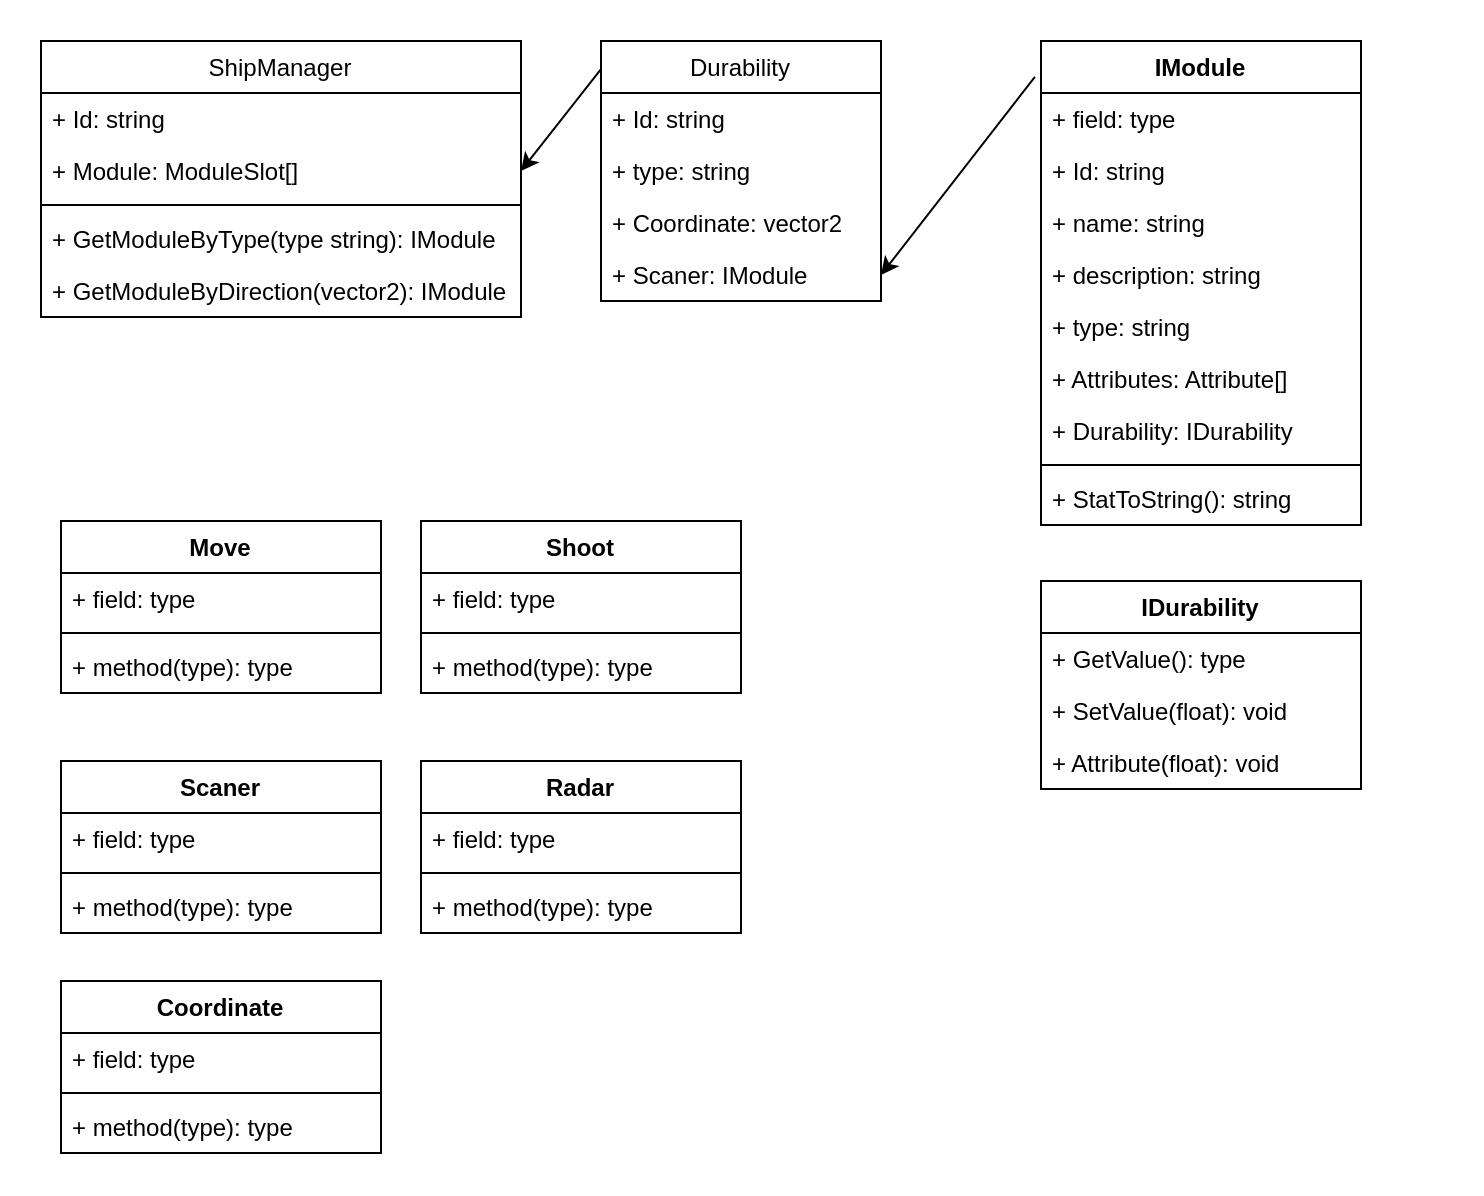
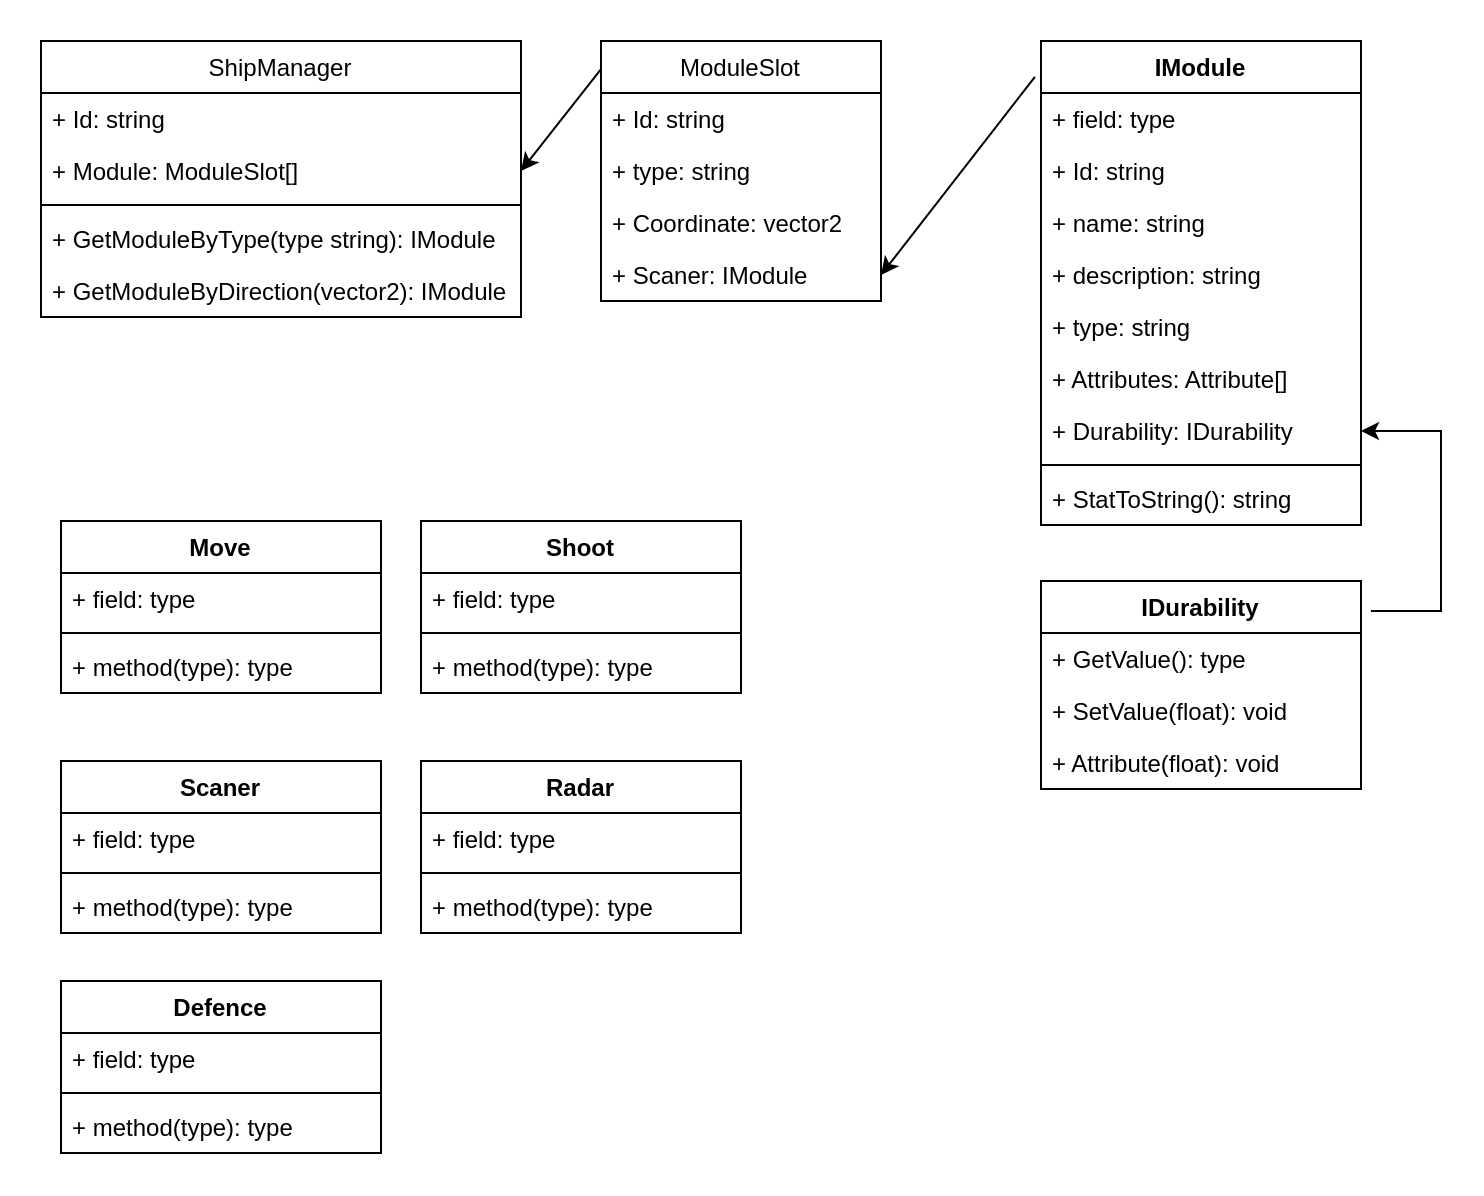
node "Durability": label "Durability" -> "ModuleSlot"
edge "IDurability" -> "+ Durability: IDurability": added
node "Coordinate": label "Coordinate" -> "Defence"
